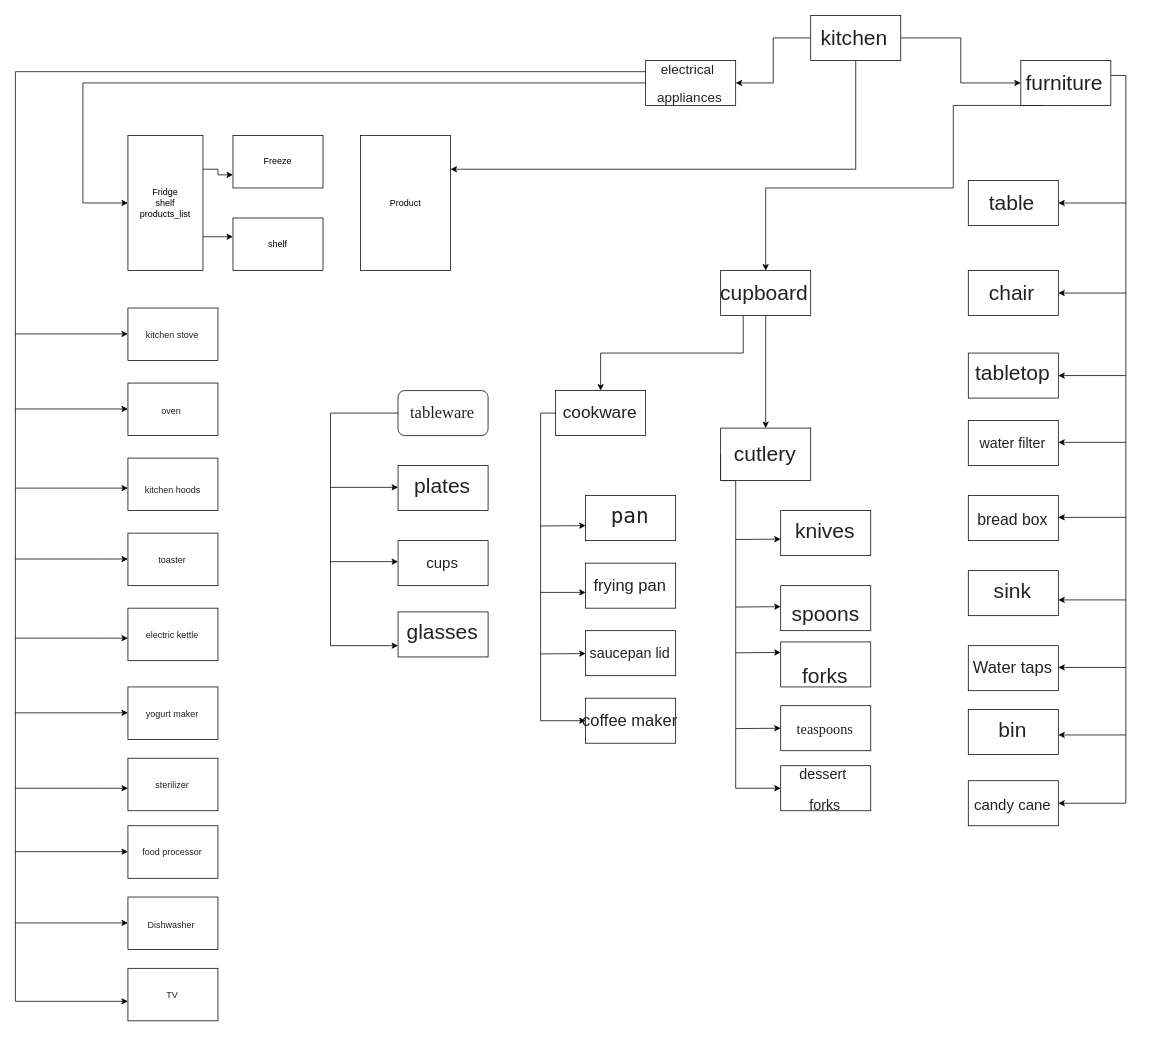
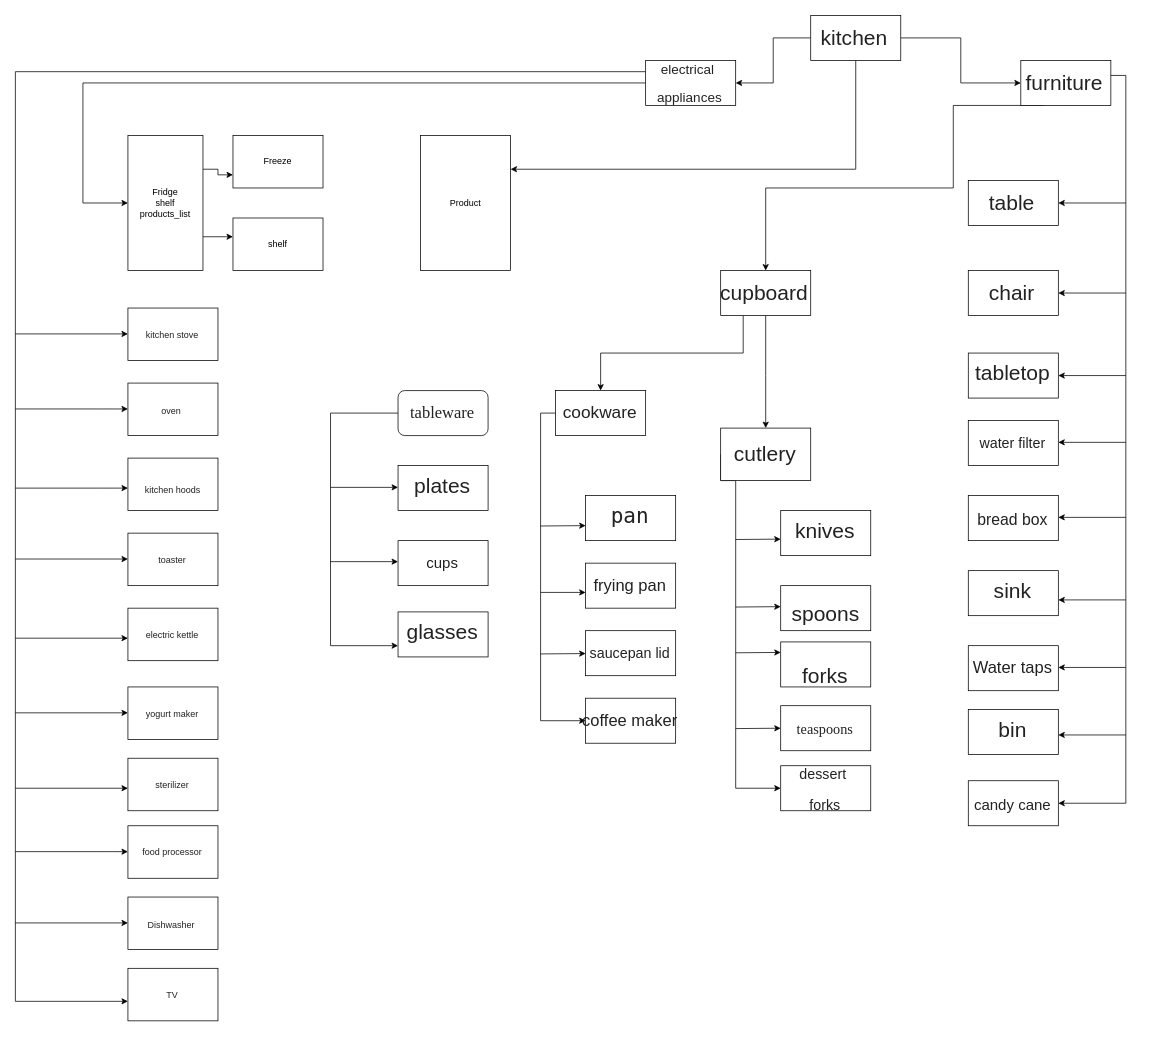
node "Product": moved (405, 203) -> (465, 203)
